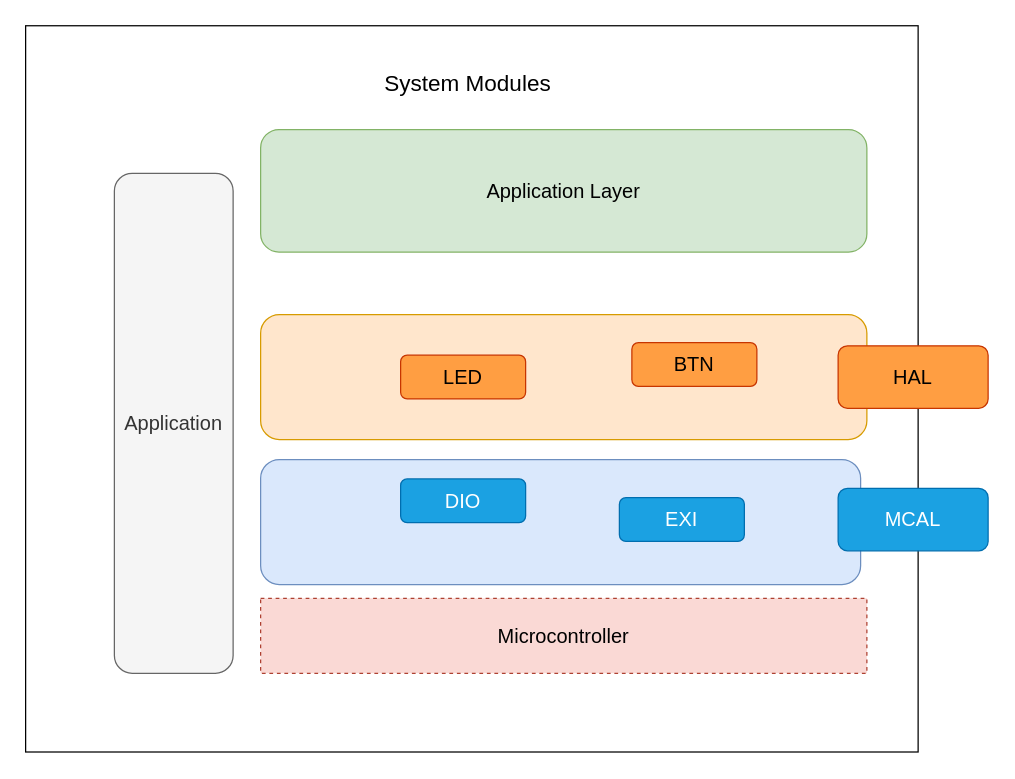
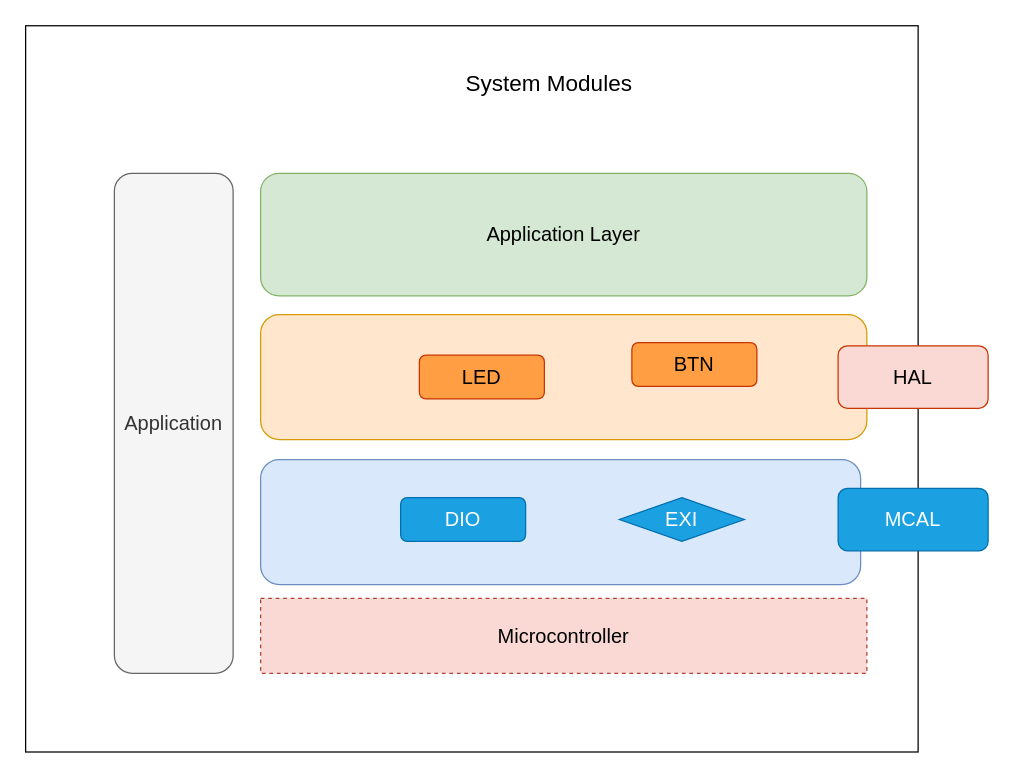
node "System Modules": moved (468, 84) -> (549, 84)
node "Application Layer": moved (564, 191) -> (564, 234)
node "LED": moved (463, 377) -> (482, 377)
node "HAL": fillcolor #ff9e42 -> #fad9d5
node "DIO": moved (463, 501) -> (463, 519)
node "EXI": shape rounded rectangle -> diamond
